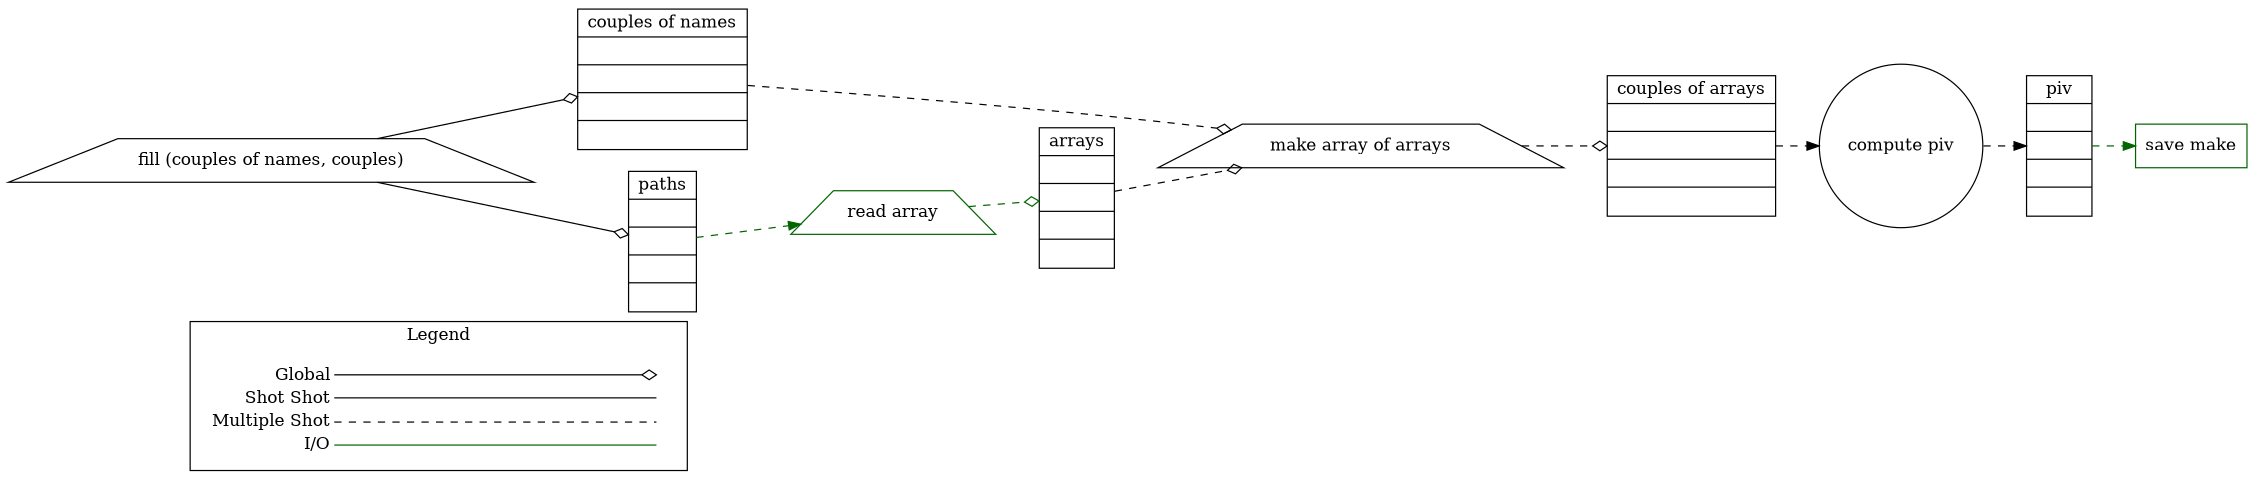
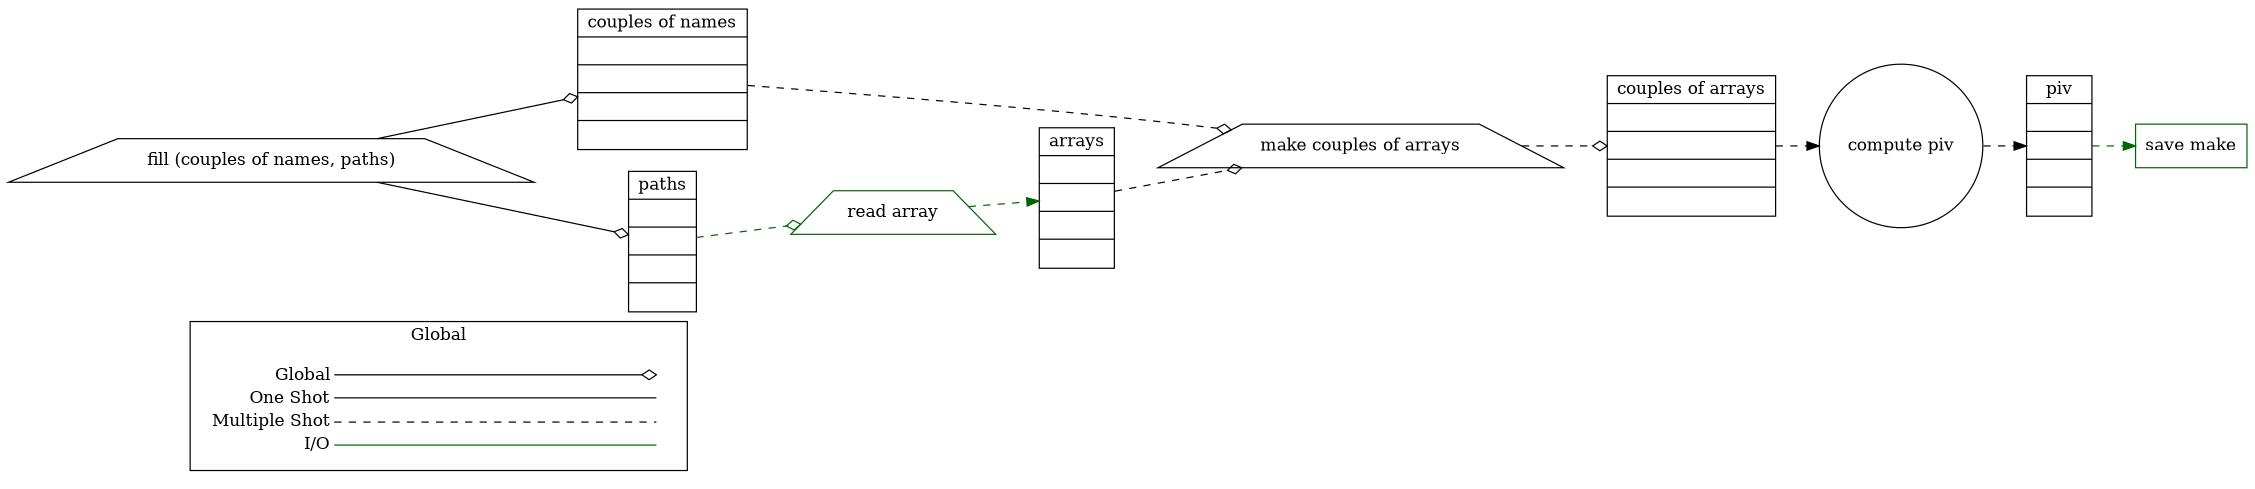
node "make array of arrays": label "make array of arrays" -> "make couples of arrays"
node "fill (couples of names, couples)": label "fill (couples of names, couples)" -> "fill (couples of names, paths)"
edge "read array" -> "arrays": arrowhead odiamond -> normal
edge "paths" -> "read array": arrowhead normal -> odiamond
cluster "Legend": label "Legend" -> "Global"
node "Global": text "Shot Shot" -> "One Shot"
